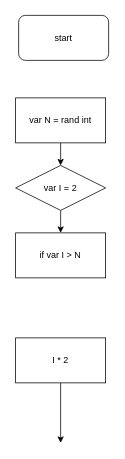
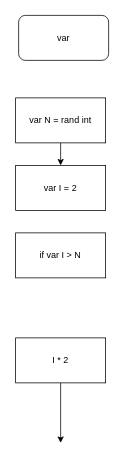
node "start": label "start" -> "var"
node "var I = 2": shape diamond -> rectangle
edge "var I = 2" -> "if var I > N": removed
